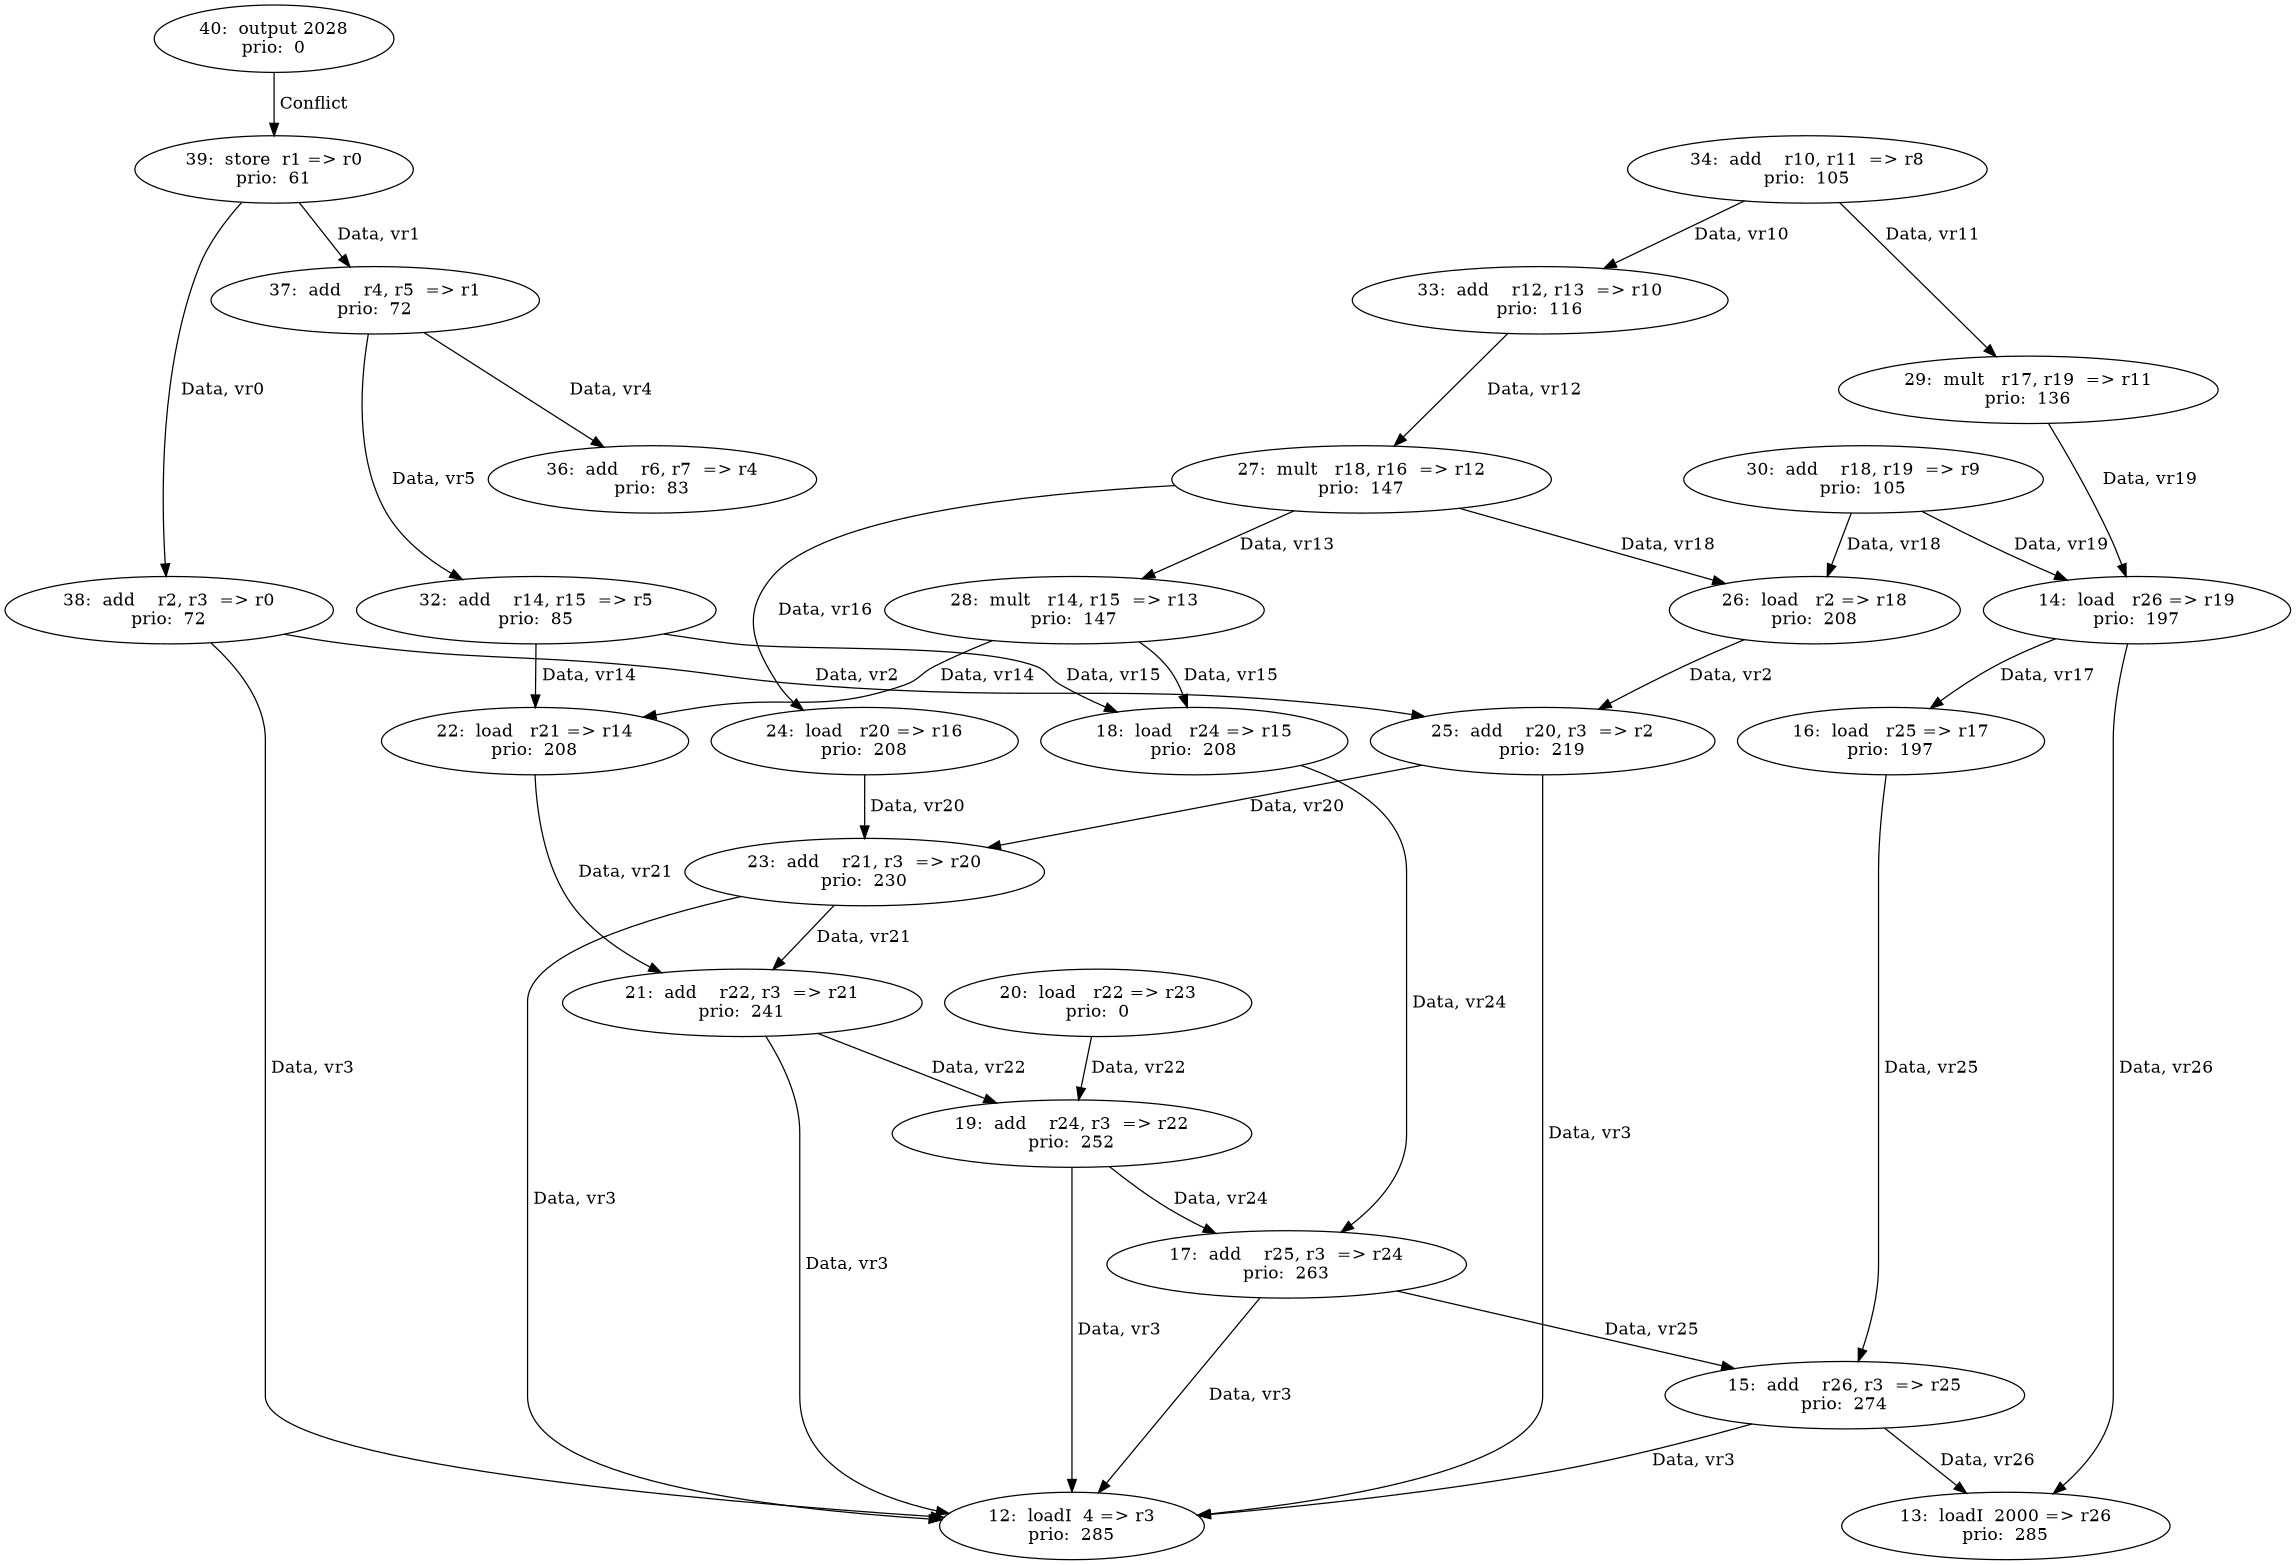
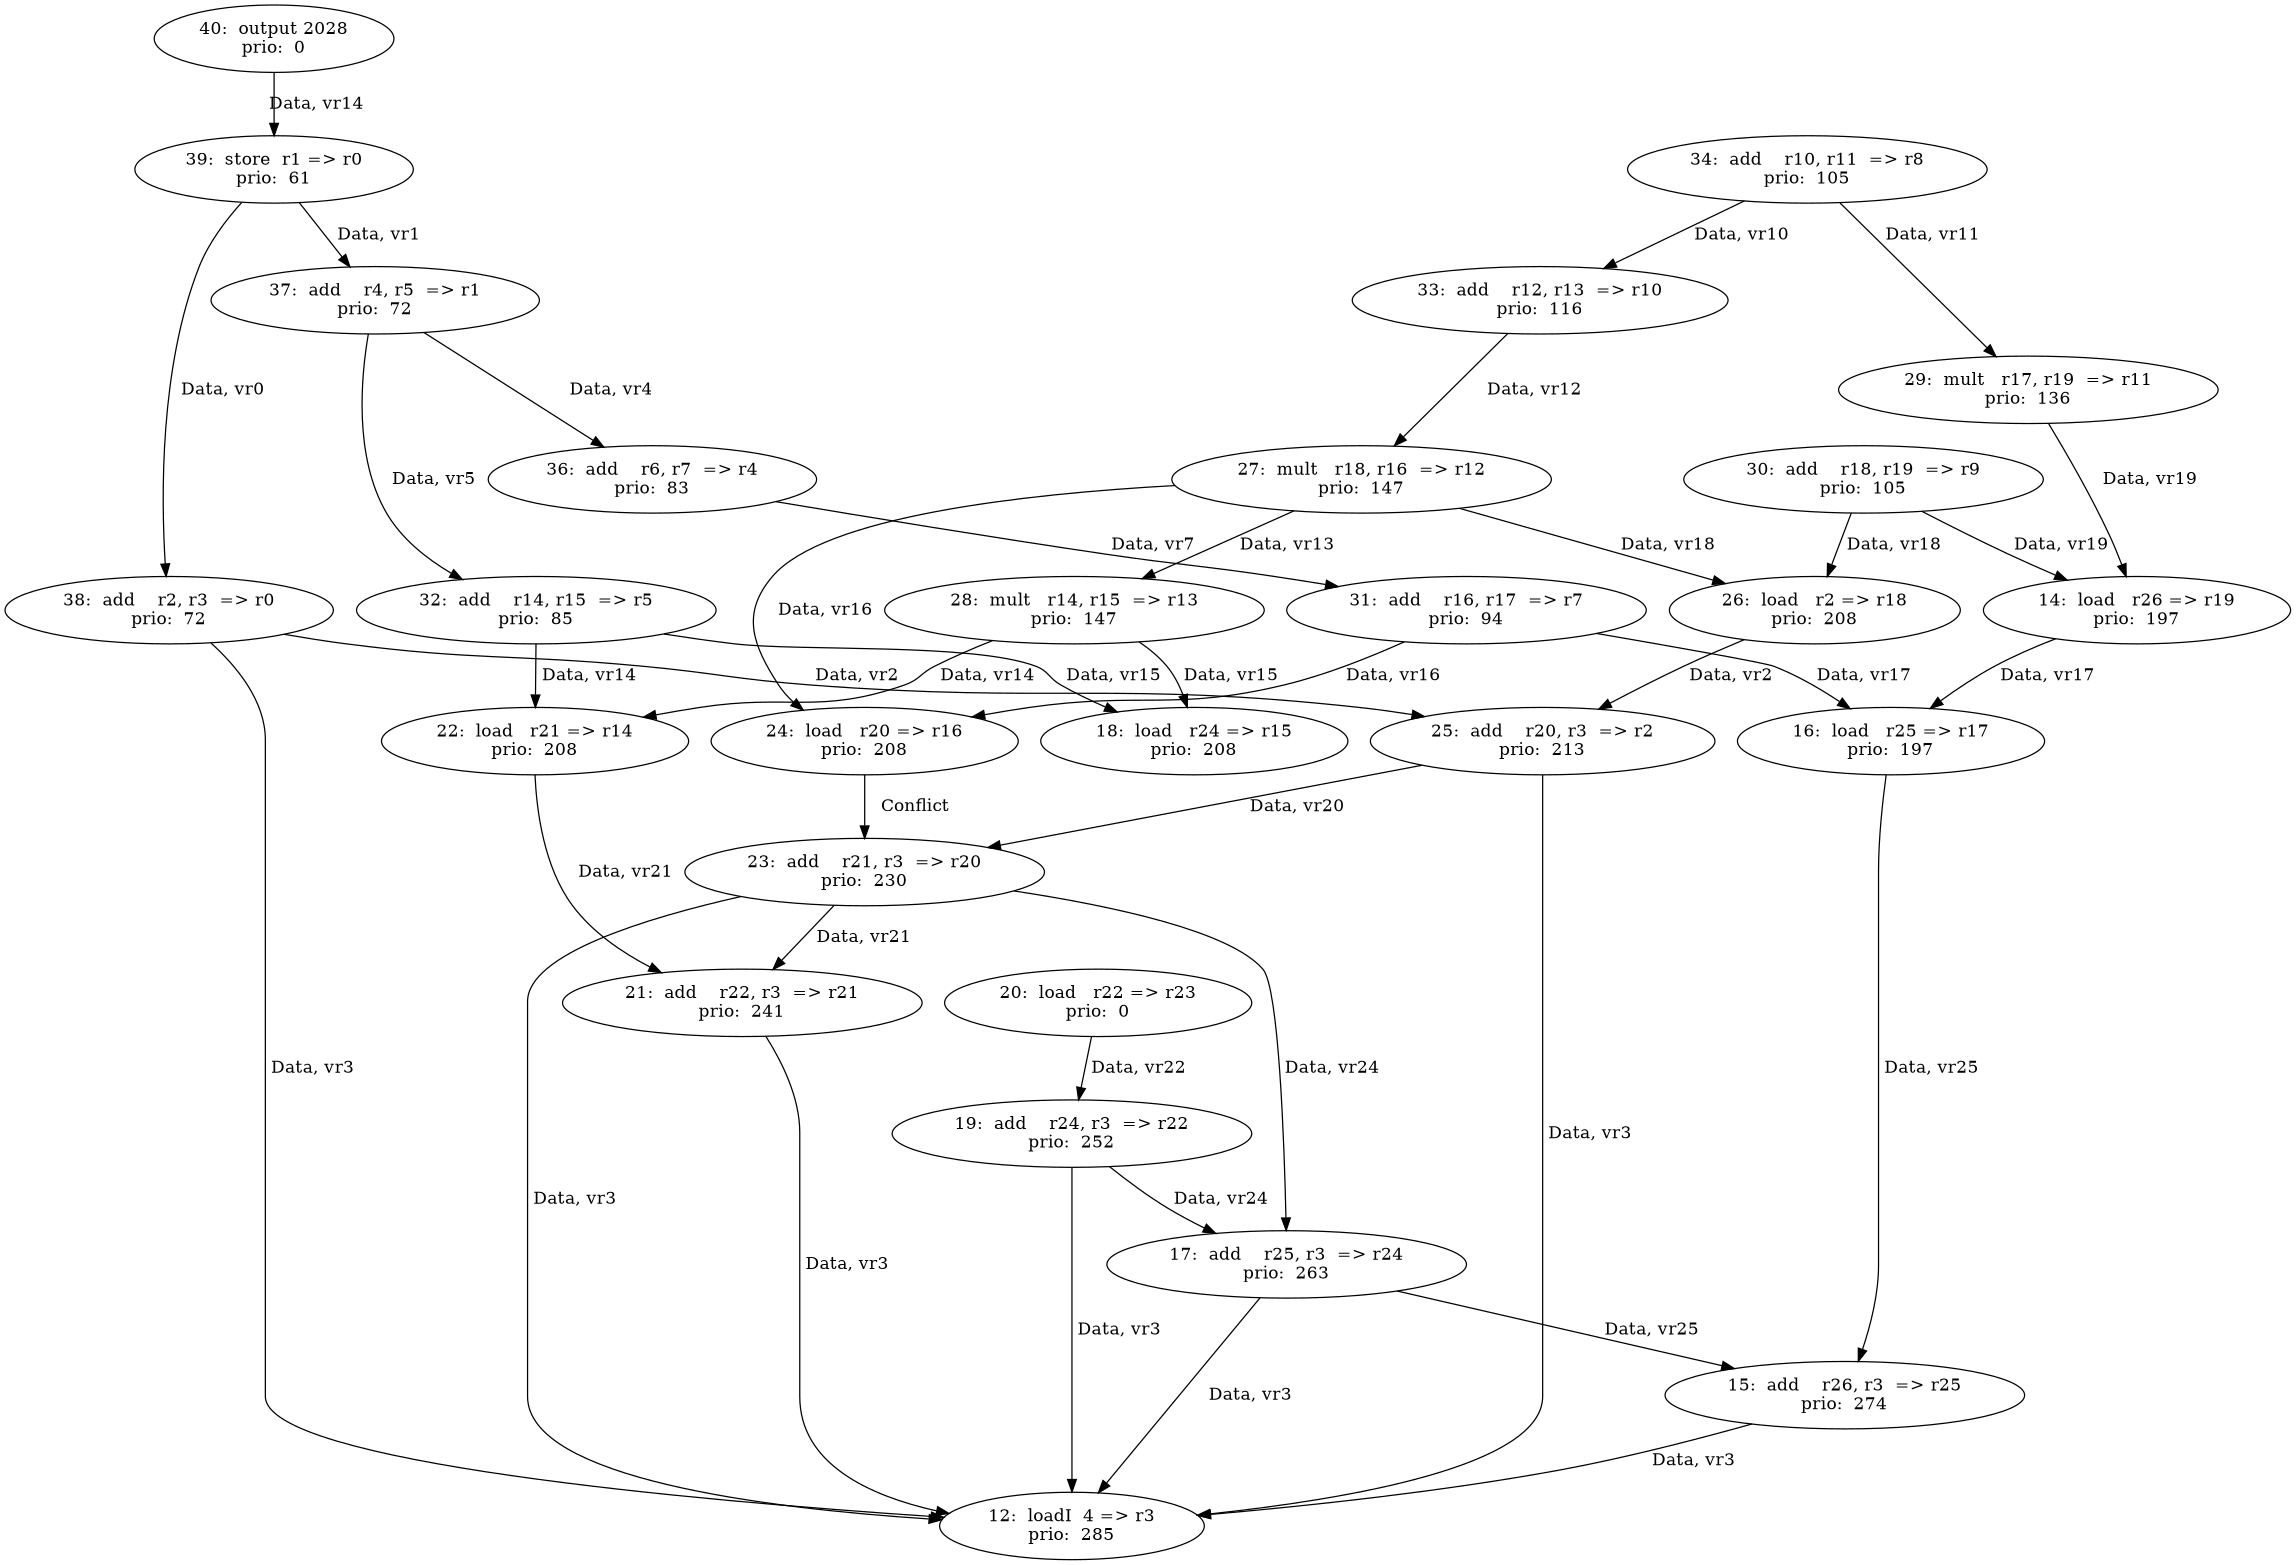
edge "40:  output 2028 prio:  0" -> "39:  store  r1 => r0 prio:  61": label " Conflict " -> " Data, vr14"
node "31:  add    r16, r17  => r7 prio:  94": added
node "25:  add    r20, r3  => r2 prio:  219": label "25:  add    r20, r3  => r2 prio:  219" -> "25:  add    r20, r3  => r2 prio:  213"
edge "24:  load   r20 => r16 prio:  208" -> "23:  add    r21, r3  => r20 prio:  230": label " Data, vr20" -> " Conflict "
edge "18:  load   r24 => r15 prio:  208" -> "17:  add    r25, r3  => r24 prio:  263": now "23:  add    r21, r3  => r20 prio:  230" -> "17:  add    r25, r3  => r24 prio:  263"
edge "21:  add    r22, r3  => r21 prio:  241" -> "19:  add    r24, r3  => r22 prio:  252": removed, label "Data, vr22"
node "13:  loadI  2000 => r26 prio:  285": removed
